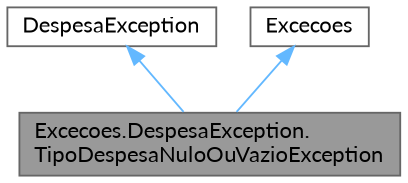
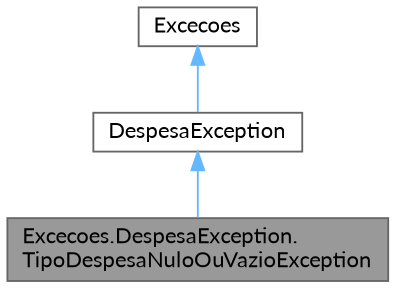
edge "Excecoes.DespesaException. TipoDespesaNuloOuVazioException" -> "Excecoes": now "DespesaException" -> "Excecoes"
